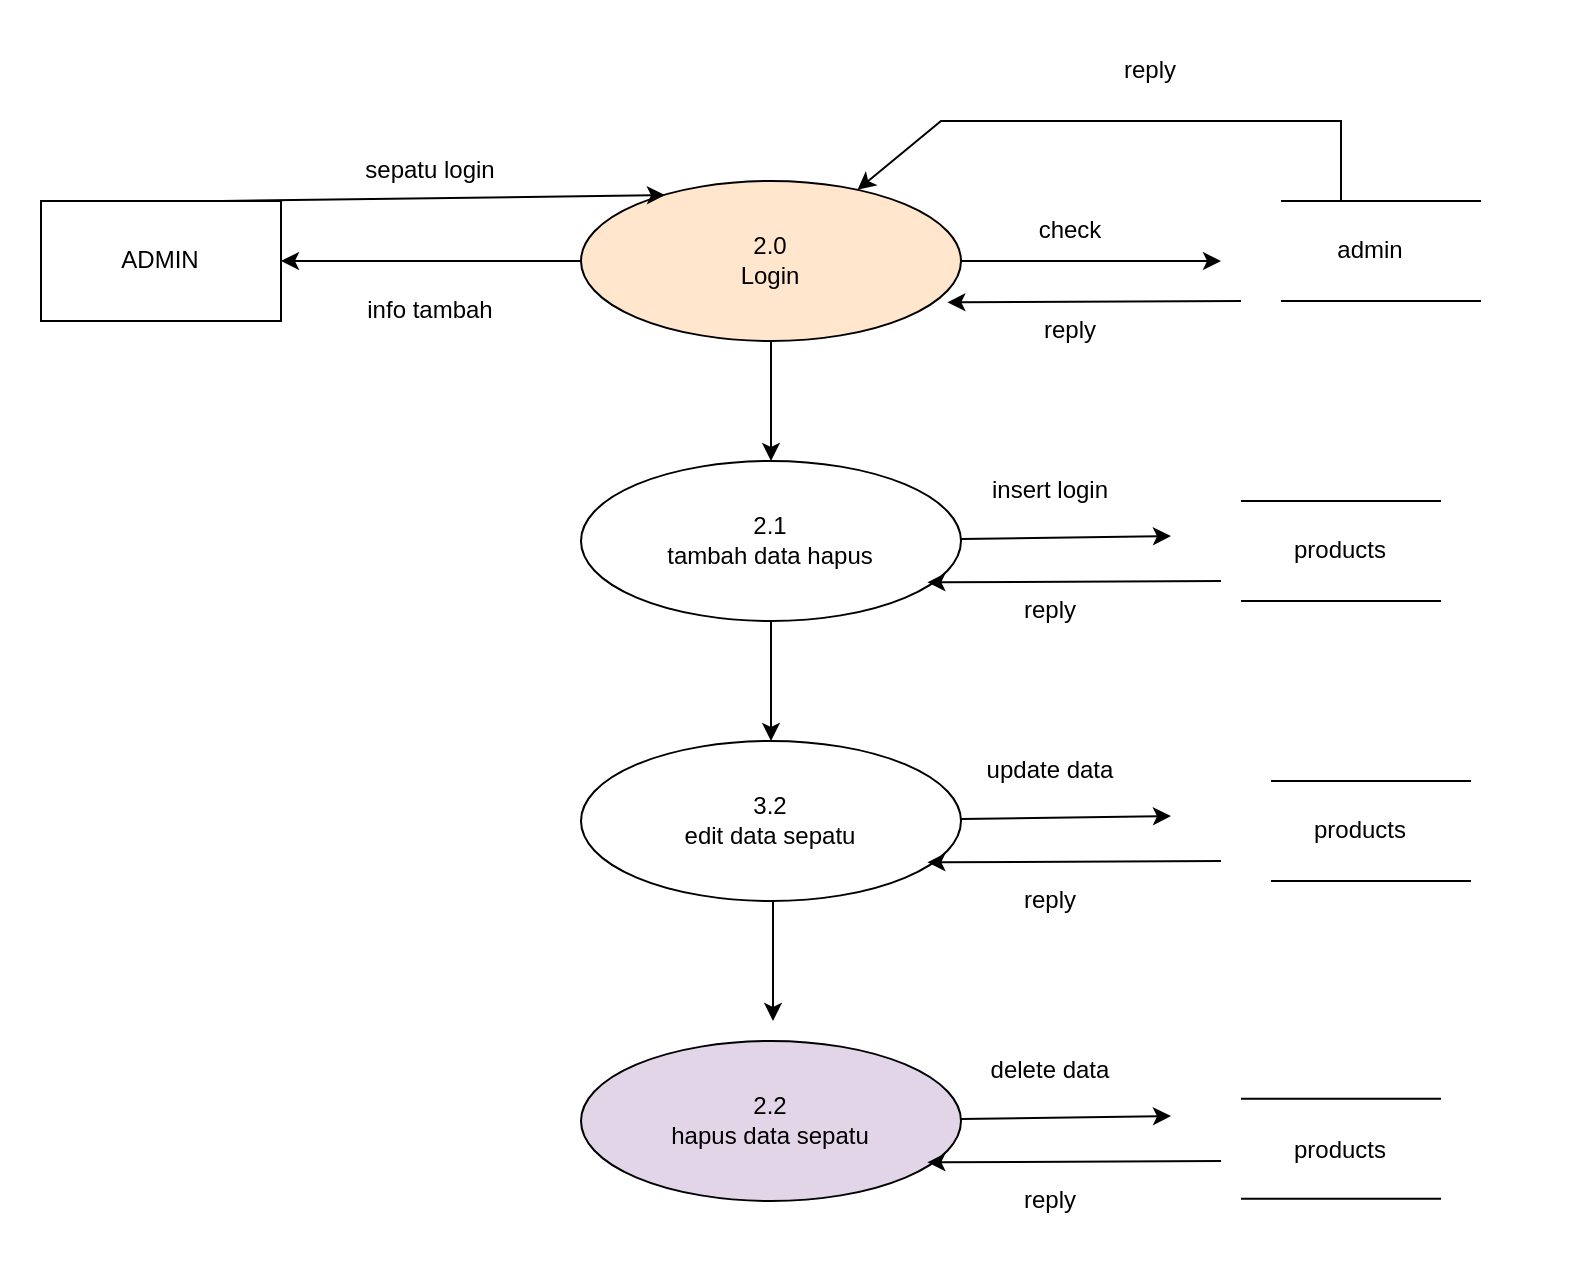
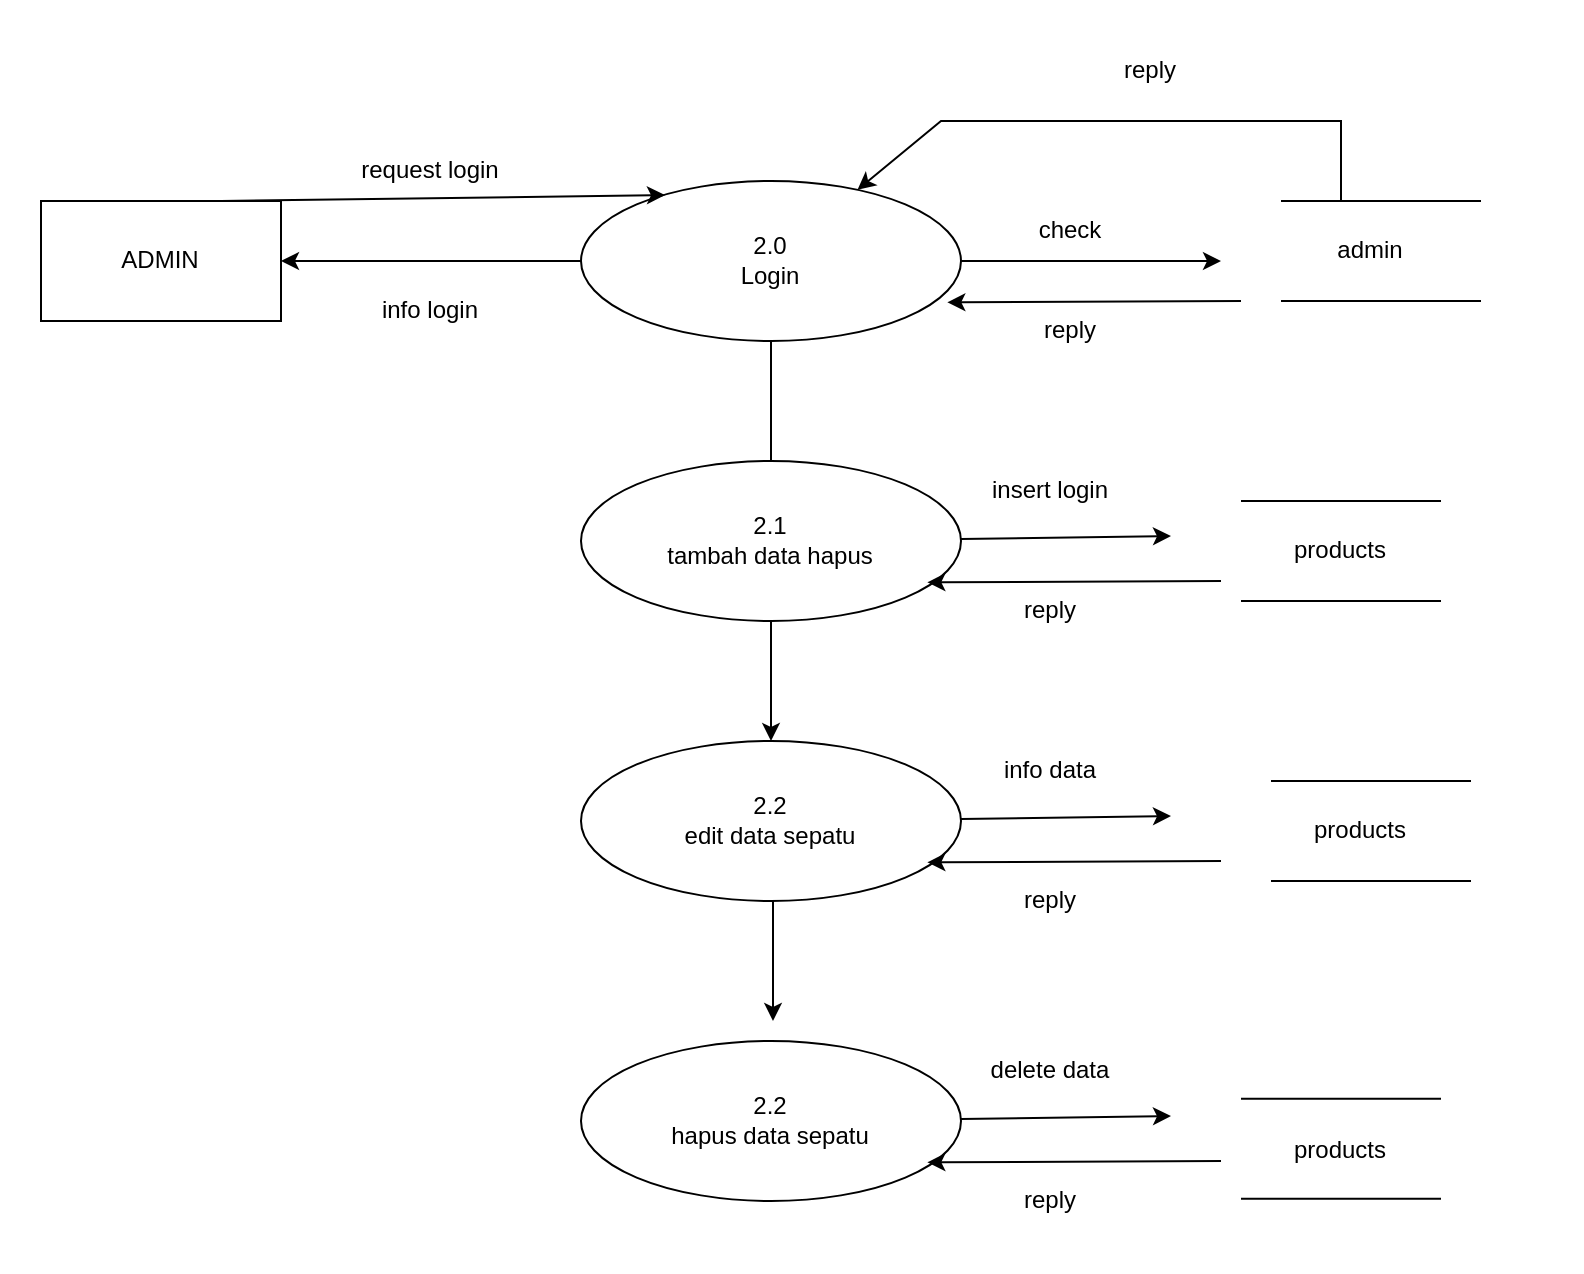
node "sepatu login": label "sepatu login" -> "request login"
node "2.0 Login": fillcolor #ffe6cc -> #ffffff
node "info tambah": label "info tambah" -> "info login"
edge "2.0 Login" -> "2.1 tambah data hapus": arrowhead classic -> none
node "update data": label "update data" -> "info data"
node "3.2 edit data sepatu": label "3.2 edit data sepatu" -> "2.2 edit data sepatu"
node "2.2 hapus data sepatu": fillcolor #e1d5e7 -> #ffffff
